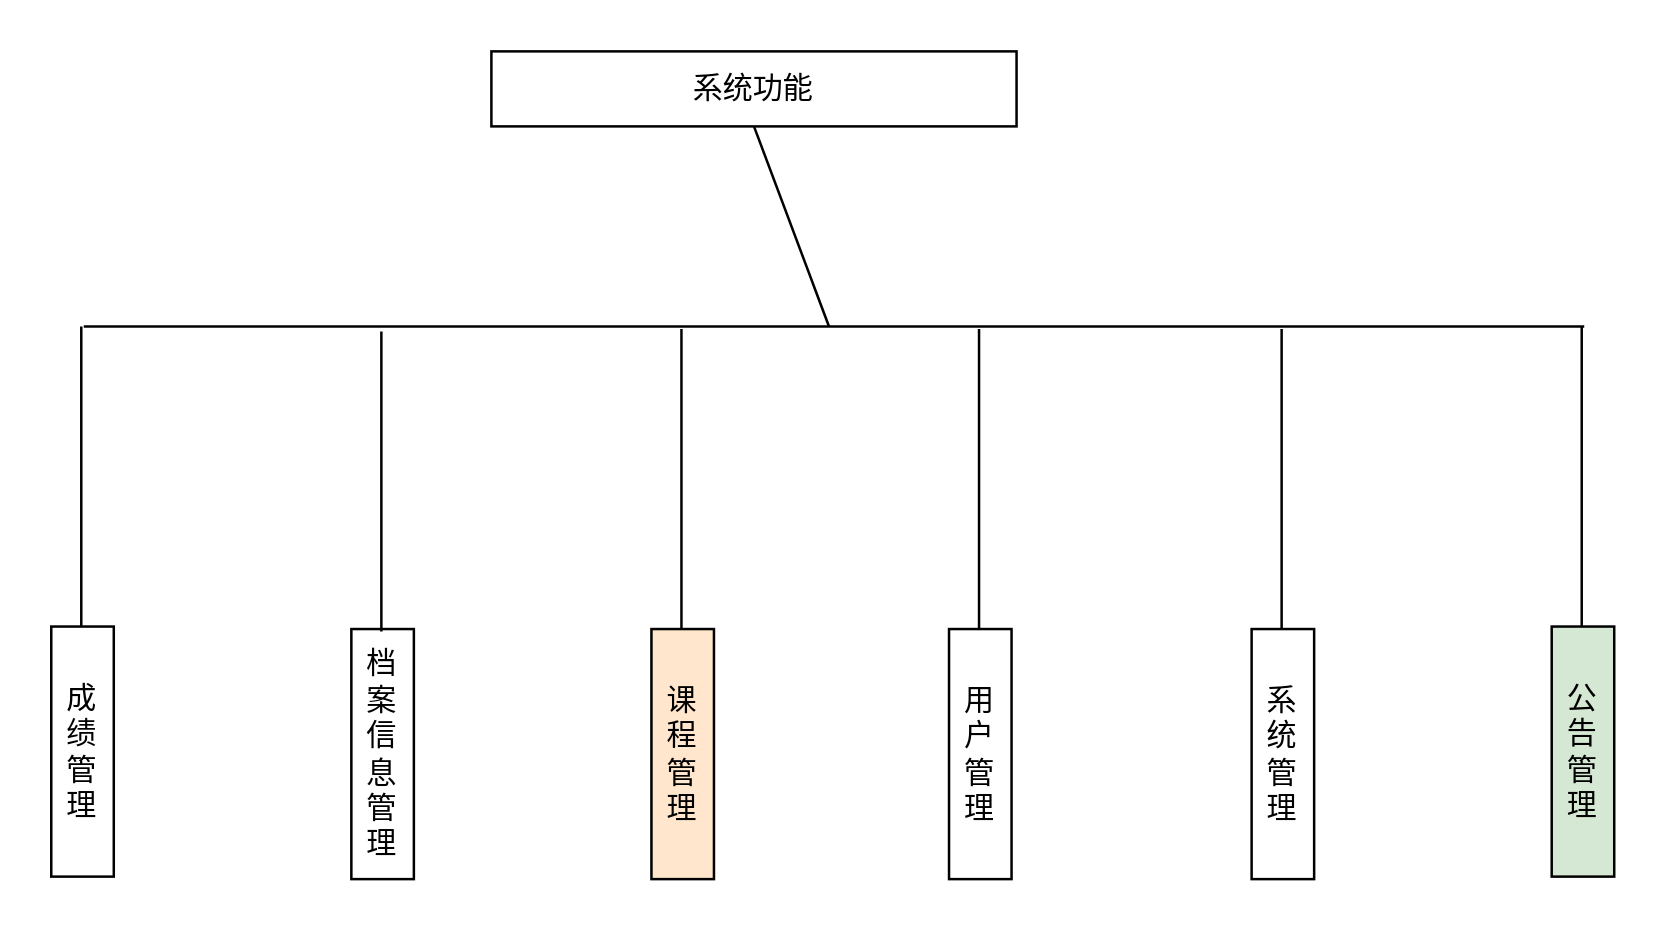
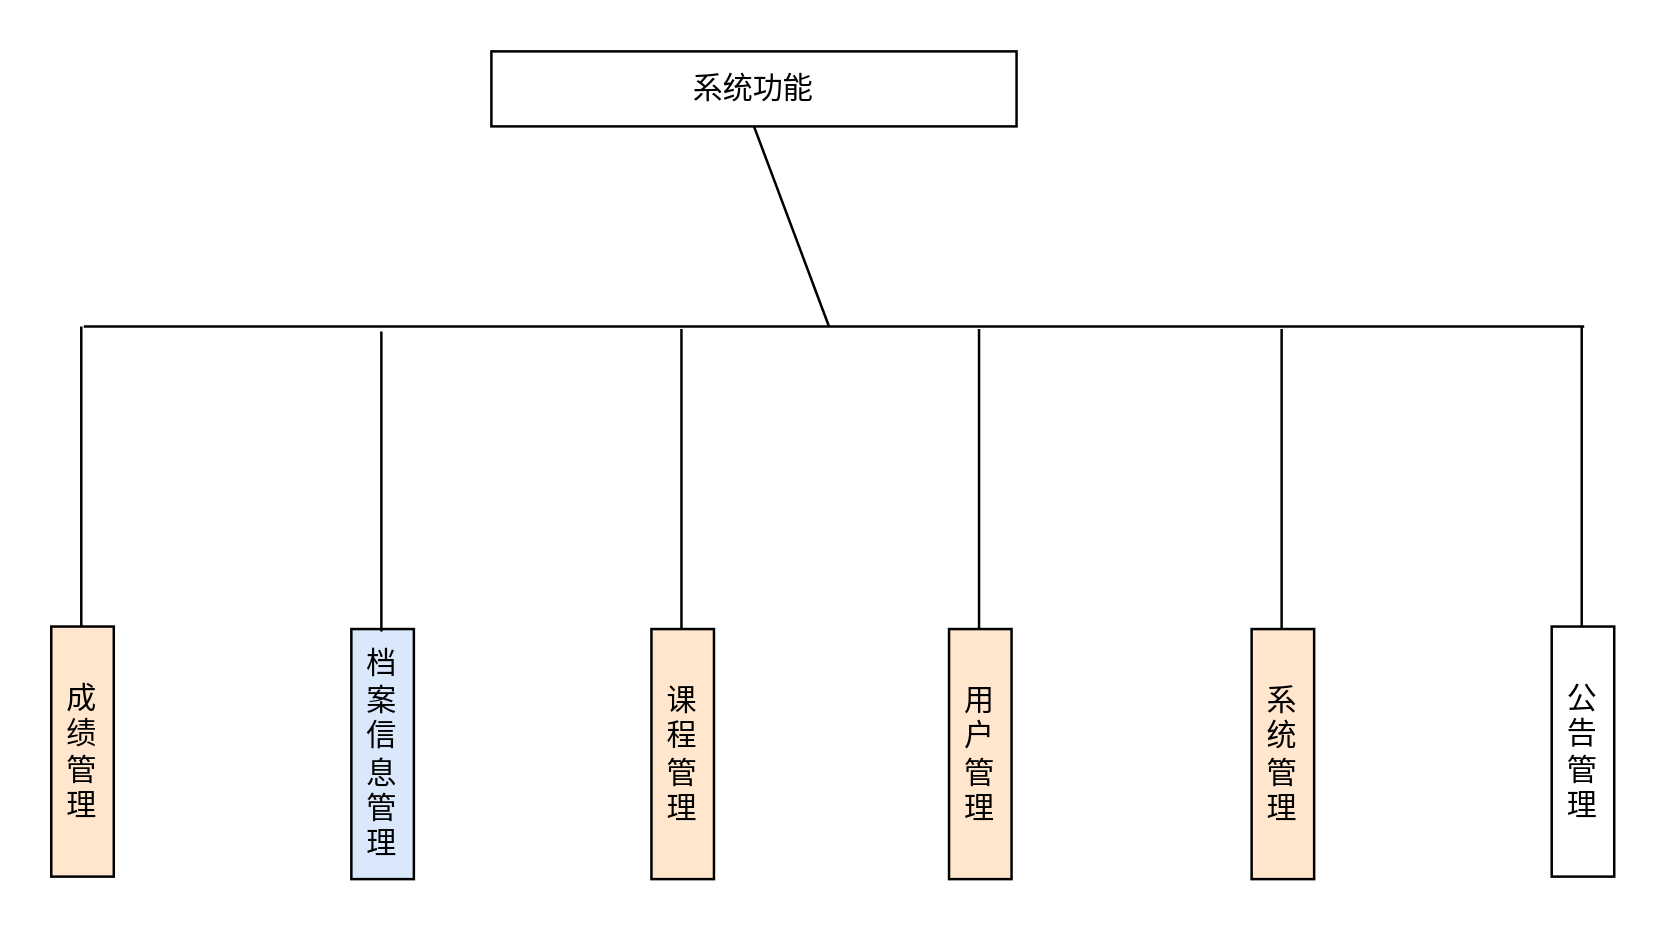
node "成绩管理": fillcolor #ffffff -> #ffe6cc
node "公告管理": fillcolor #d5e8d4 -> #ffffff
node "档案信息管理": fillcolor #ffffff -> #dae8fc
node "用户管理": fillcolor #ffffff -> #ffe6cc
node "系统管理": fillcolor #ffffff -> #ffe6cc
